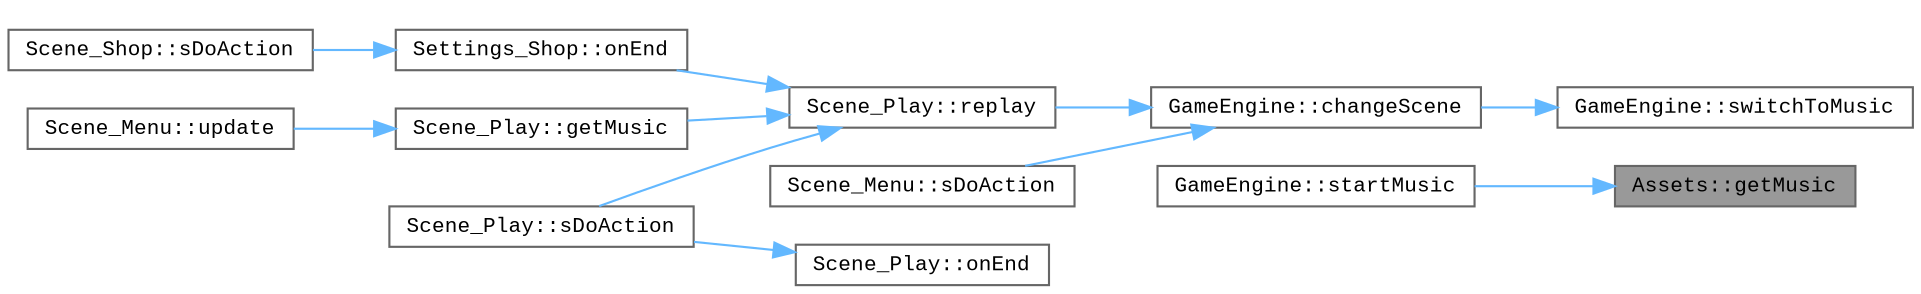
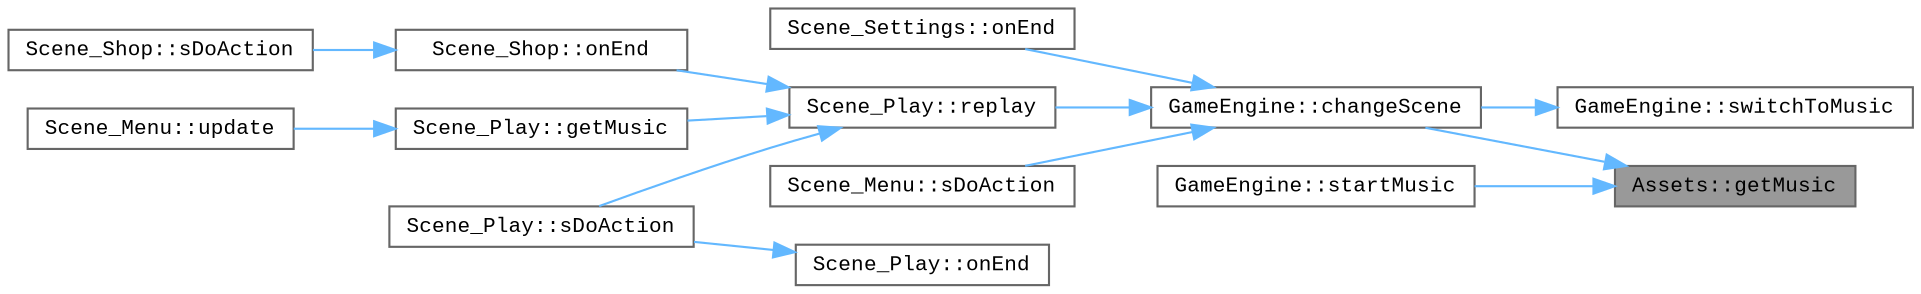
node "Scene_Settings::onEnd": added
node "Settings_Shop::onEnd": label "Settings_Shop::onEnd" -> "Scene_Shop::onEnd"
edge "GameEngine::changeScene" -> "Assets::getMusic": added
